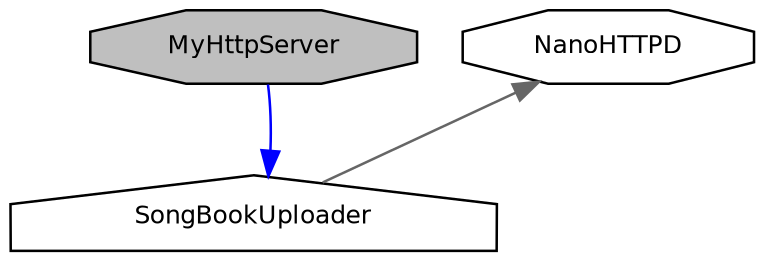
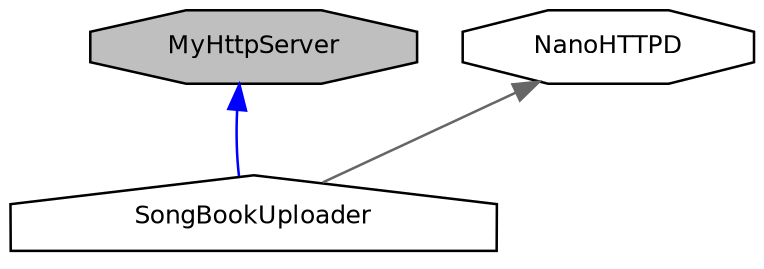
edge "MyHttpServer" -> "SongBookUploader": reversed
